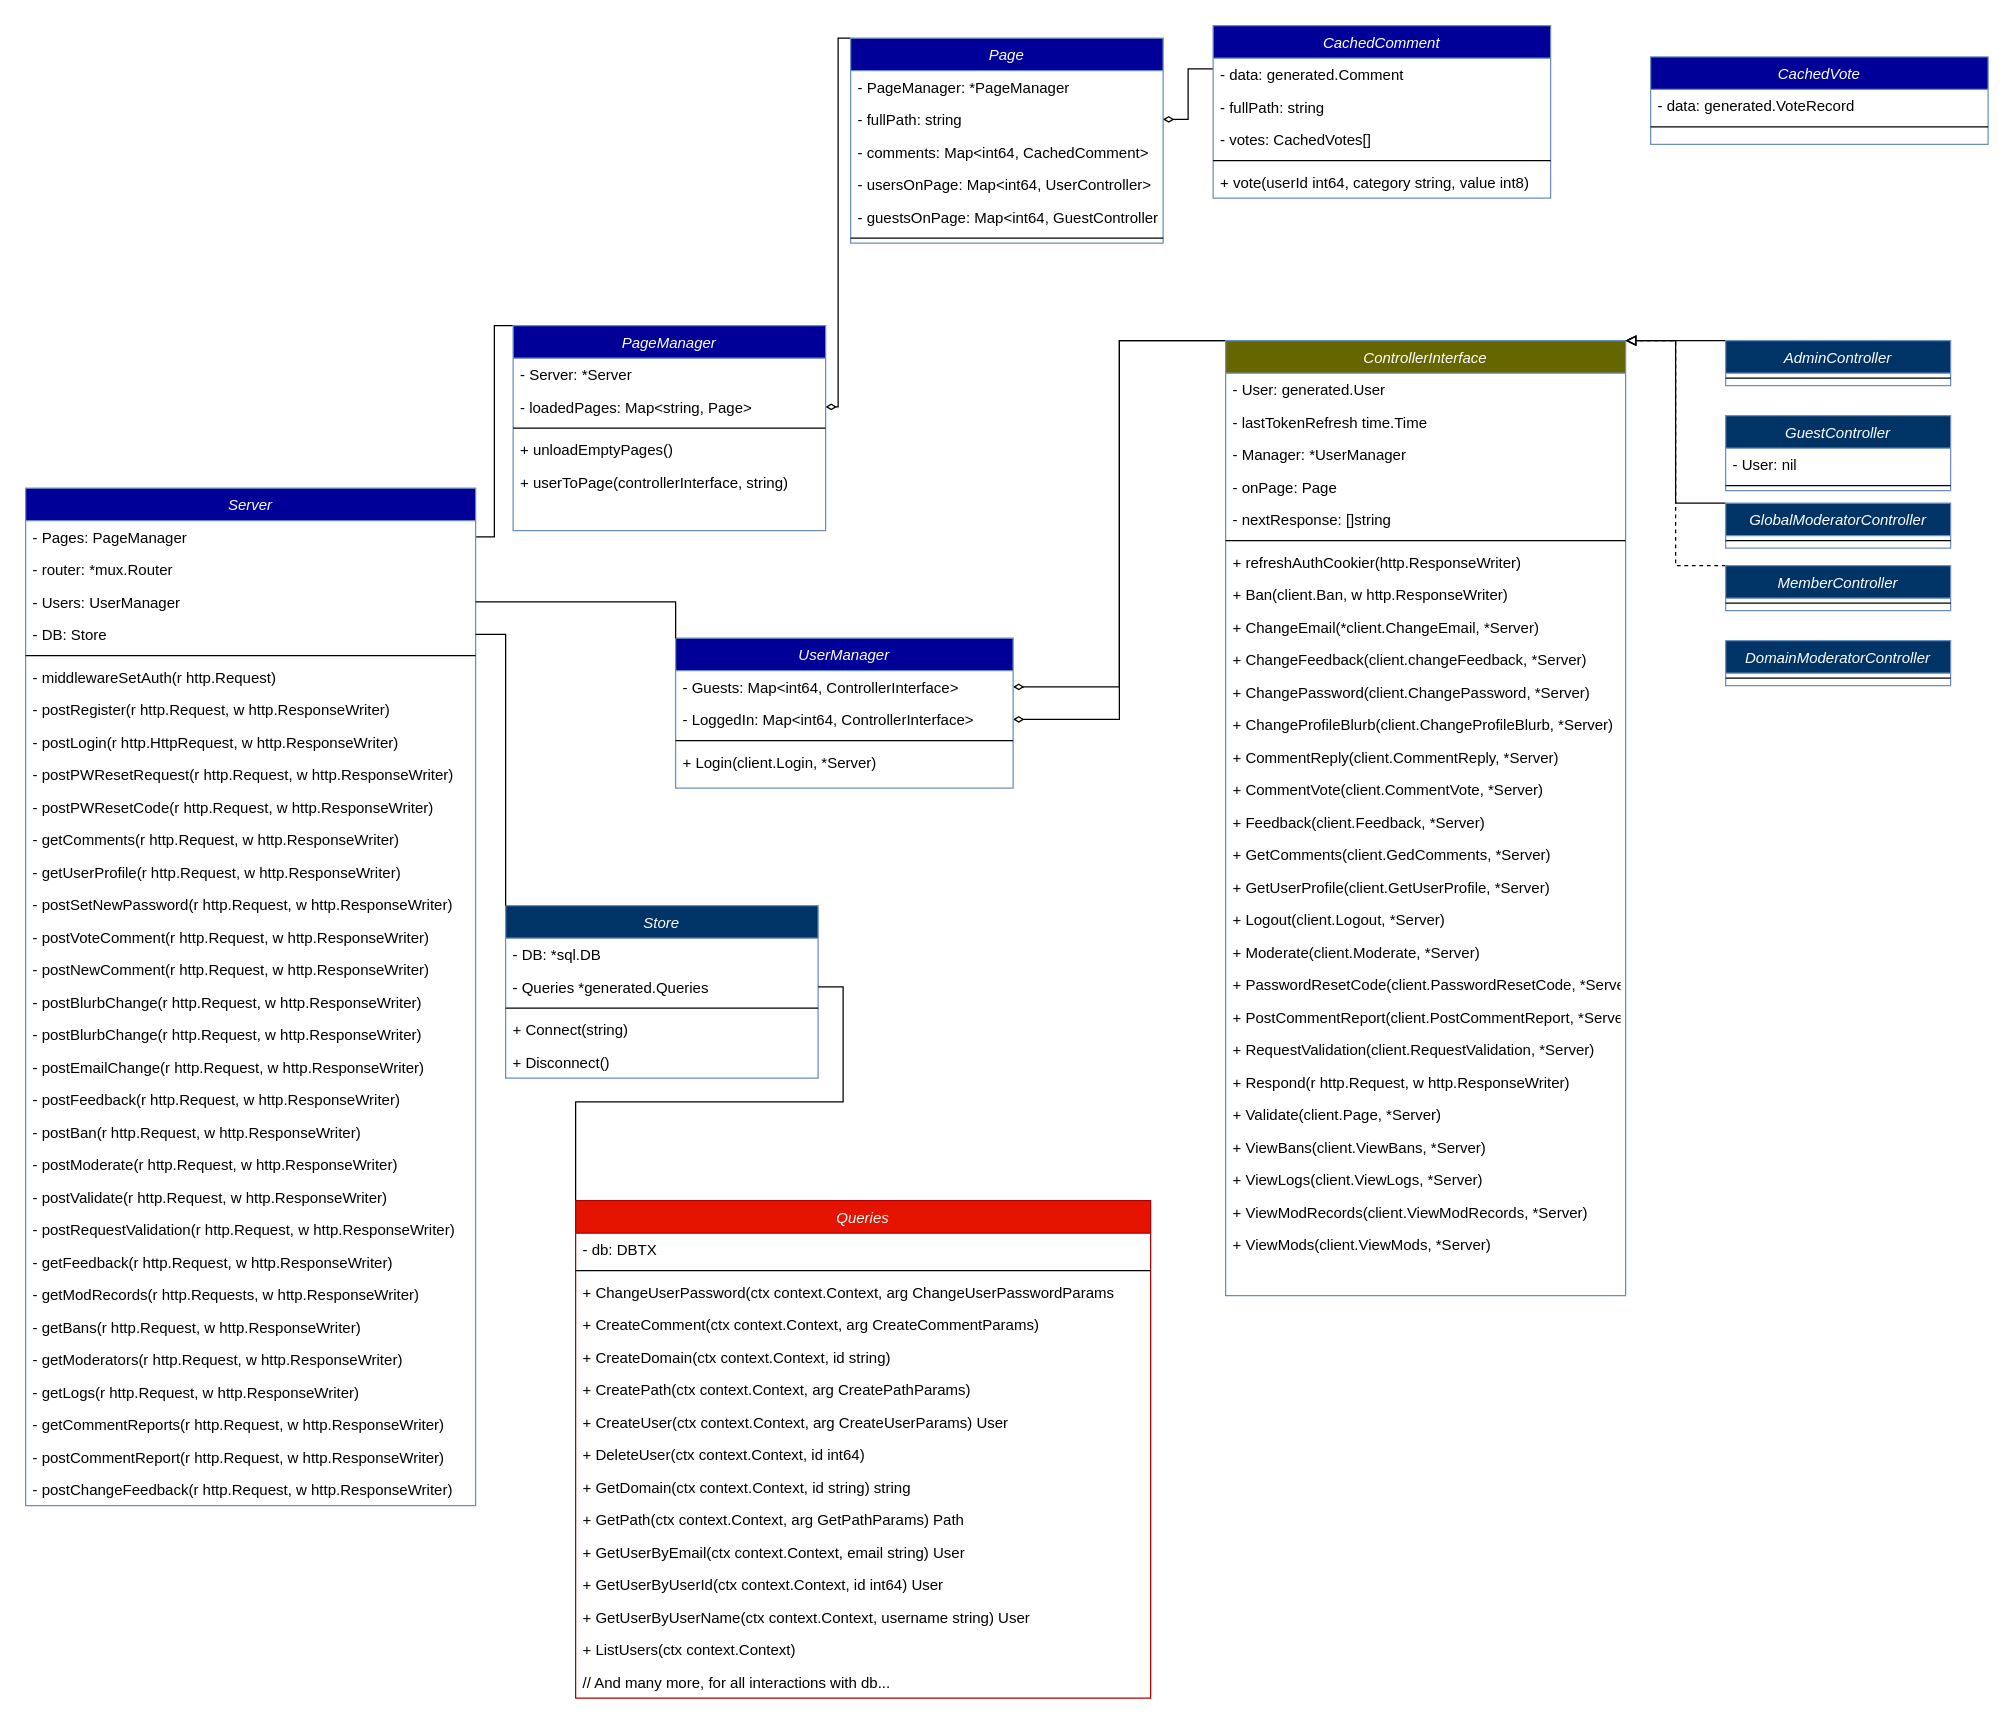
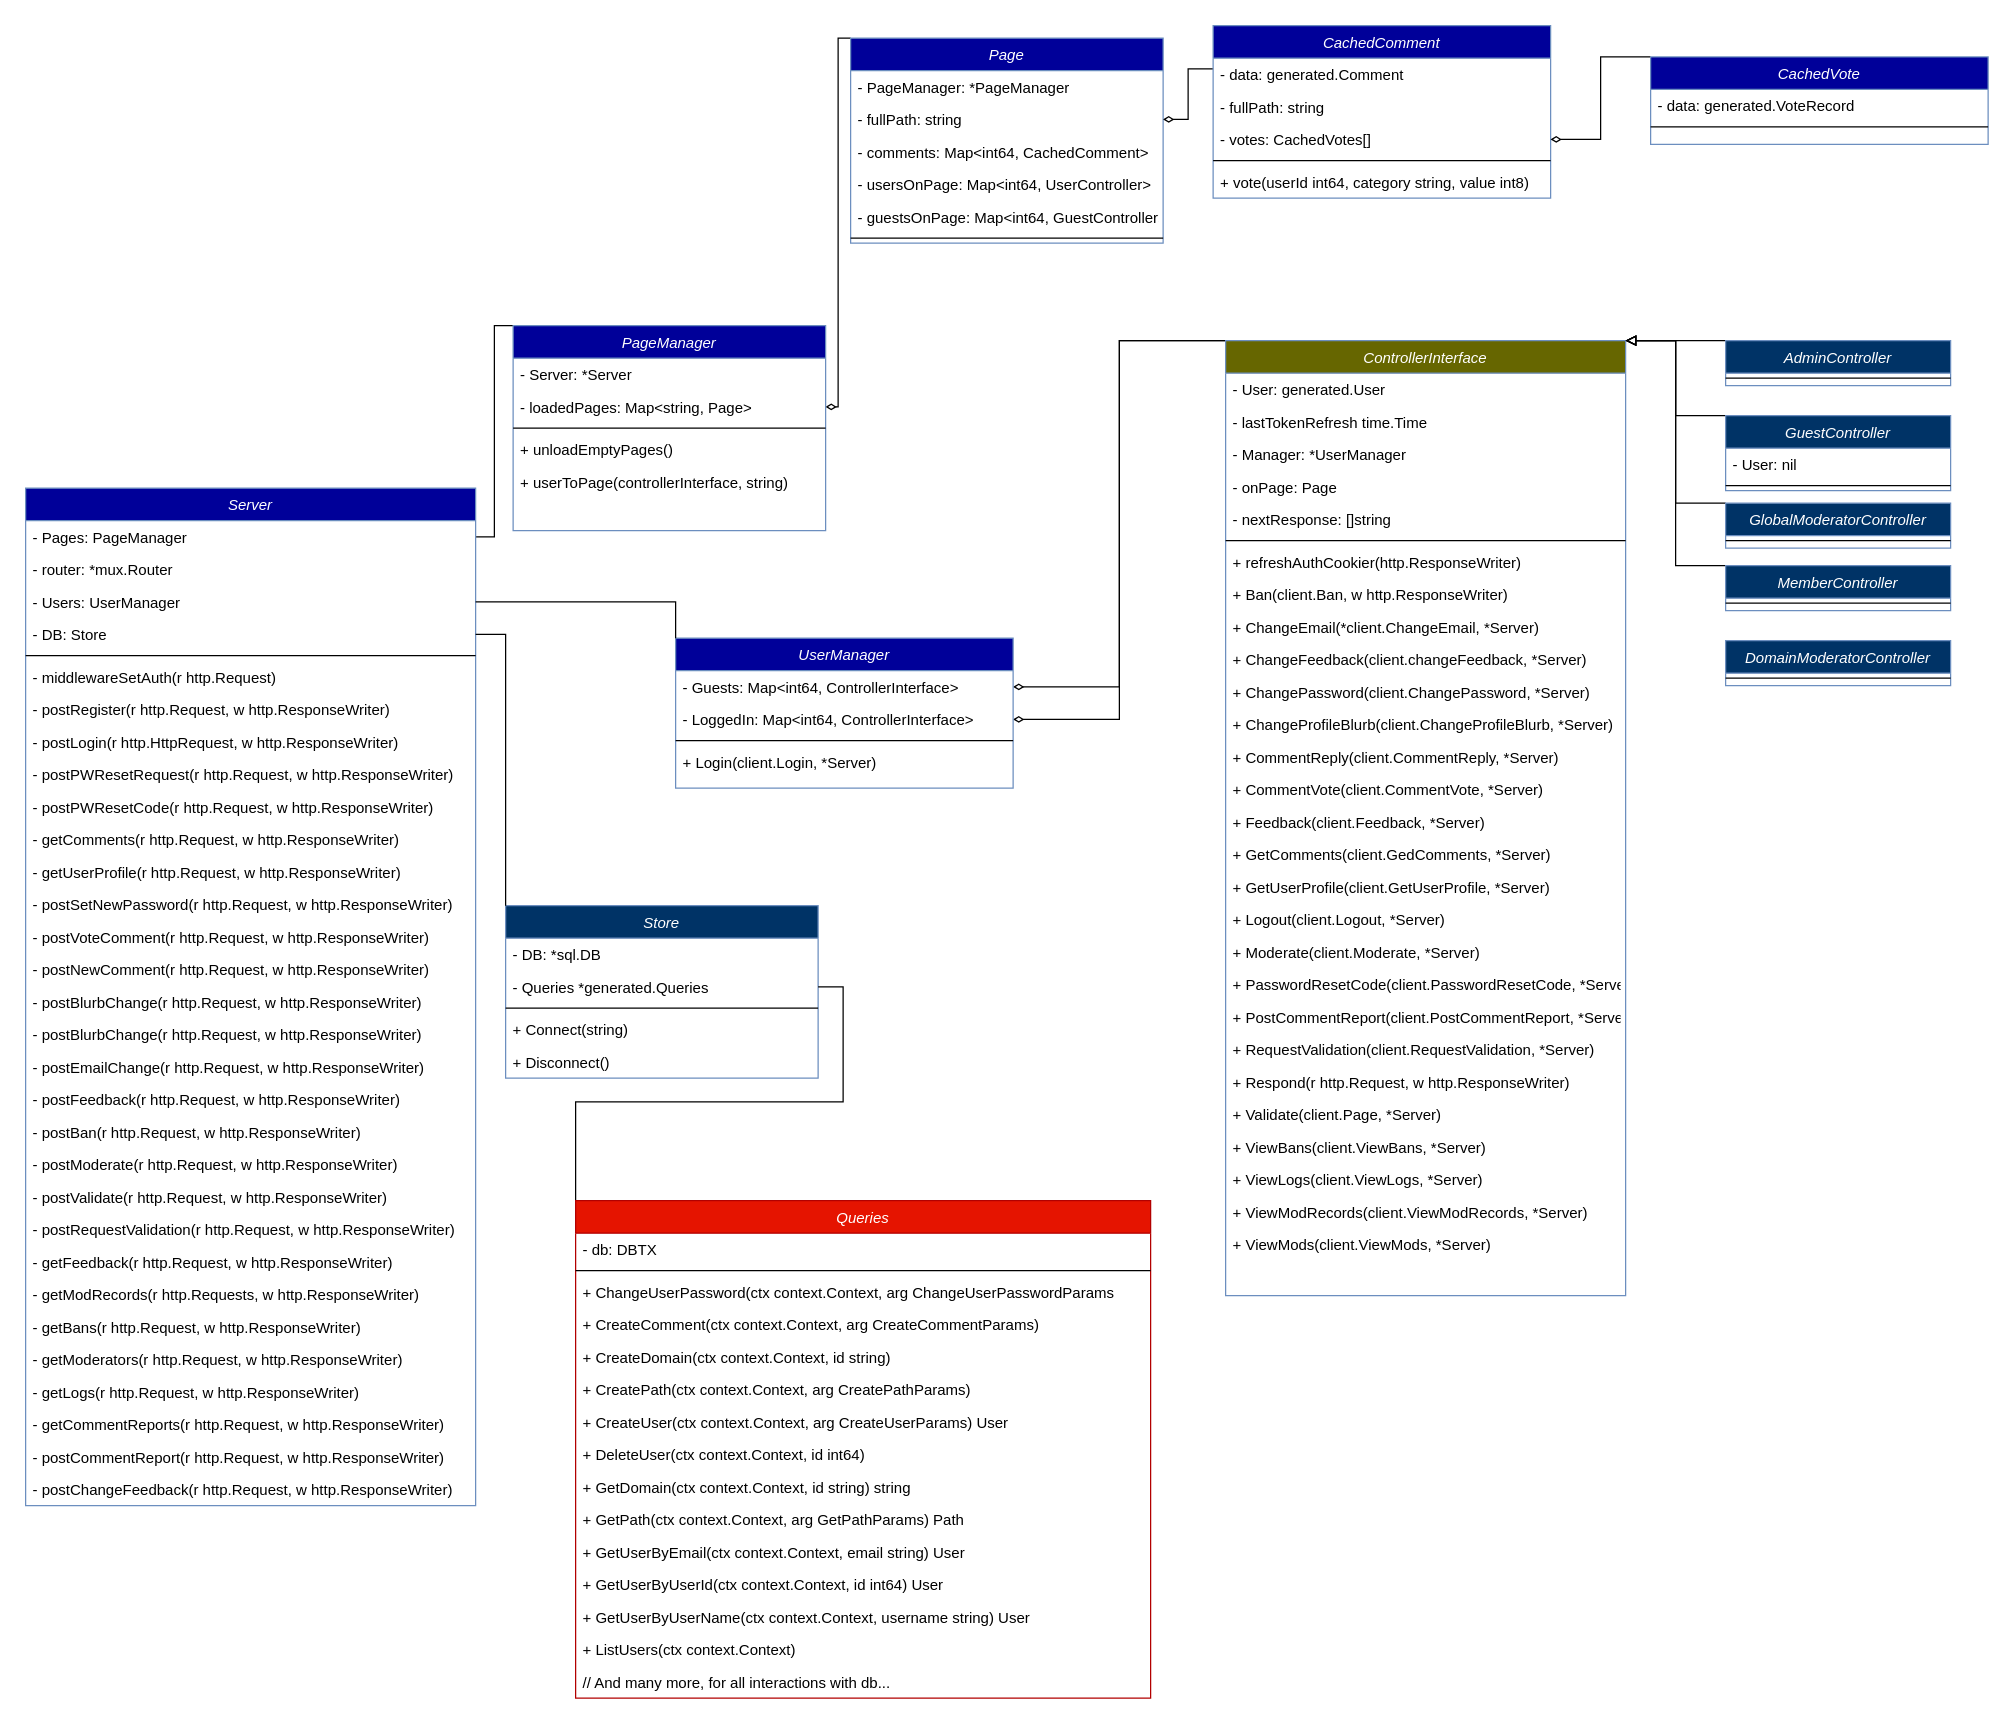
edge "CachedVote" -> "- votes: CachedVotes[]": added
edge "GuestController" -> "ControllerInterface": added
edge "MemberController" -> "ControllerInterface": style dashed -> solid
